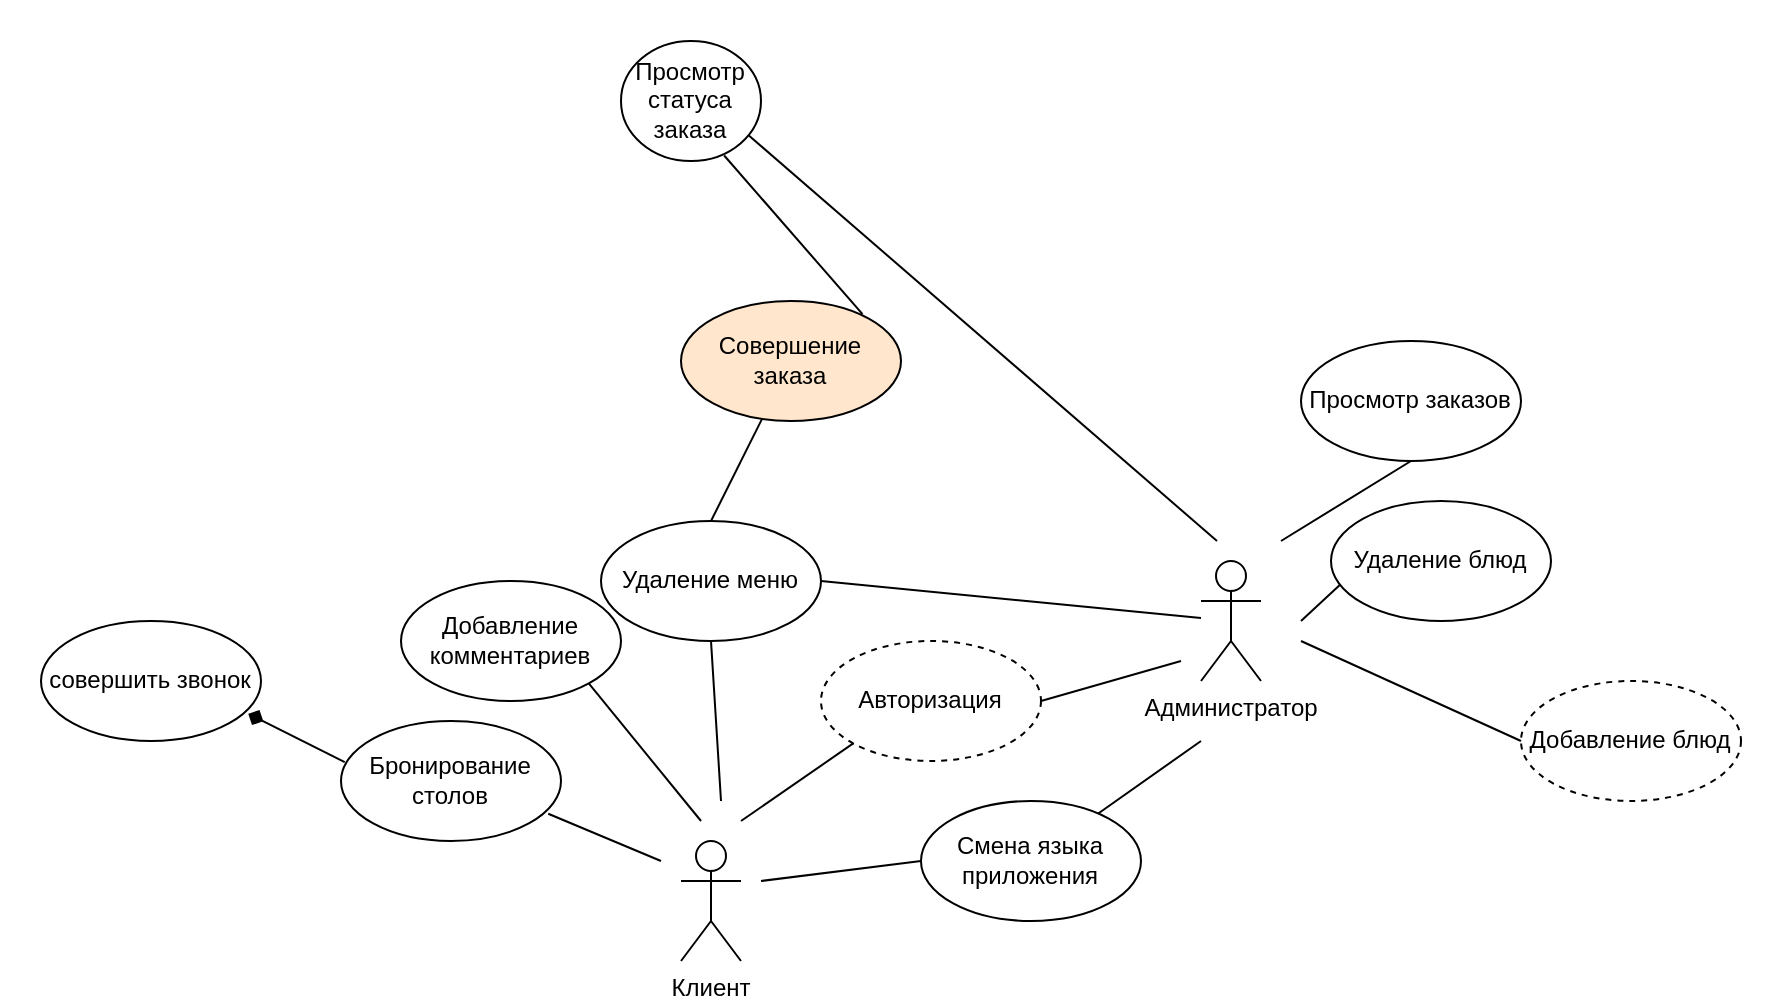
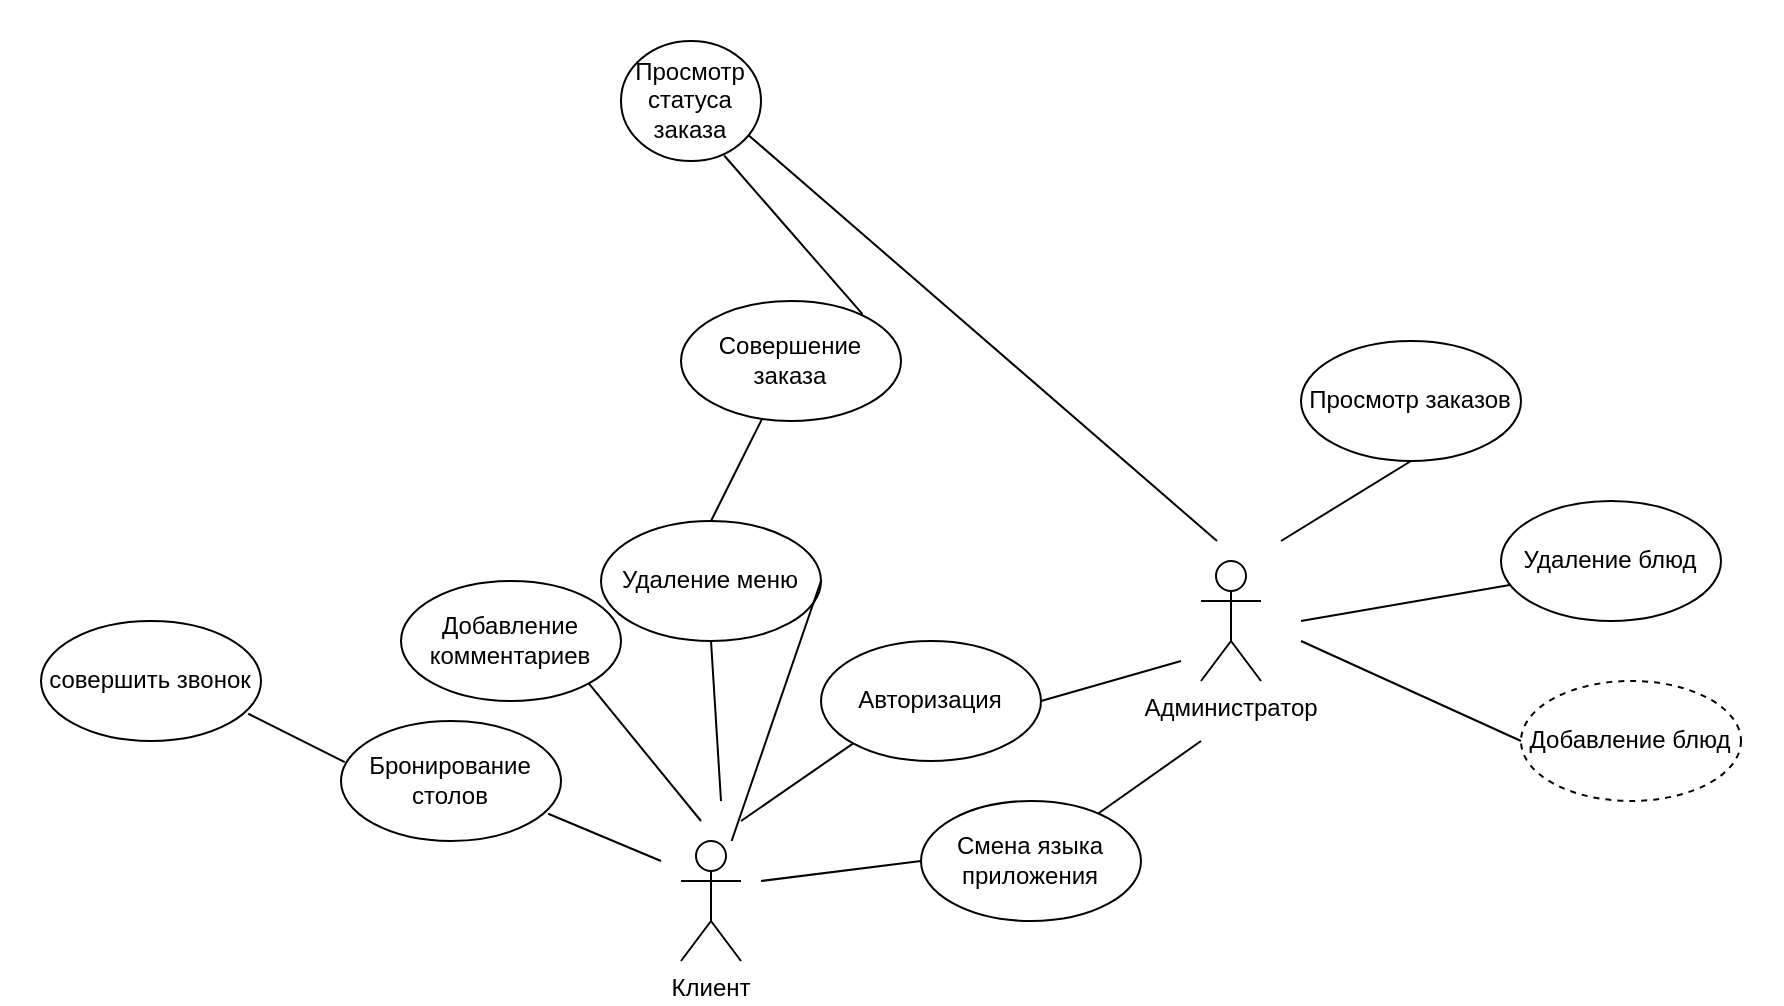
node "Совершение заказа": fillcolor #ffe6cc -> #ffffff
node "Удаление блюд": moved (1441, 561) -> (1611, 561)
edge "Удаление меню" -- "Администратор": now "Удаление меню" -- "Клиент"
node "Авторизация": style dashed -> solid
edge "Бронирование столов" -> "совершить звонок": arrowhead diamond -> none
